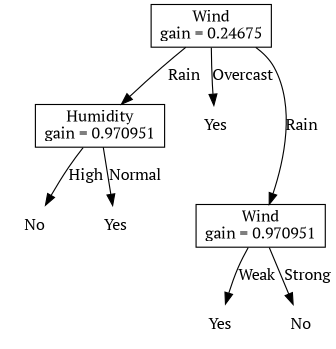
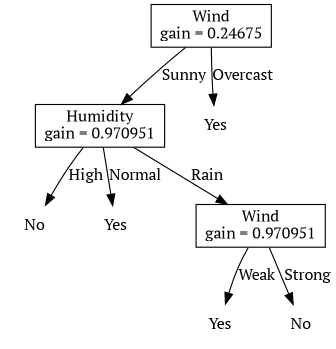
edge "Wind gain = 0.24675" -> "Humidity gain = 0.970951": label "Rain" -> "Sunny"
edge "Wind gain = 0.24675" -> "Wind gain = 0.970951": now "Humidity gain = 0.970951" -> "Wind gain = 0.970951"
